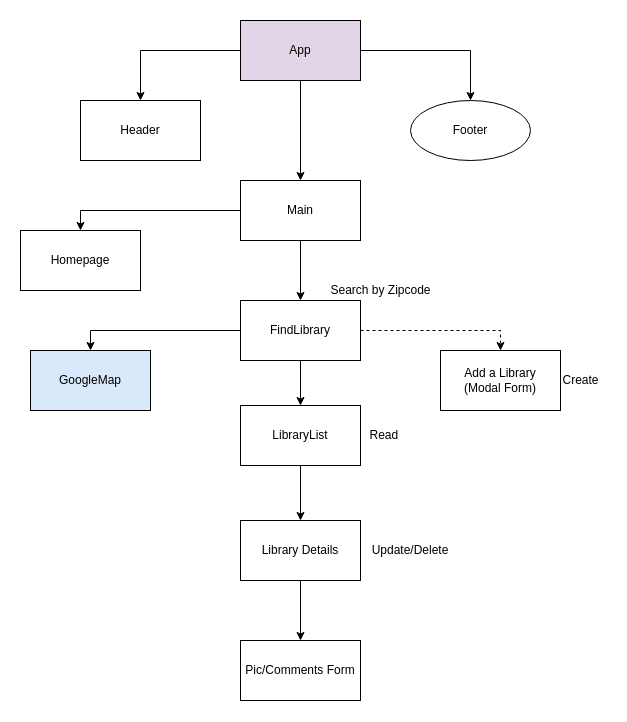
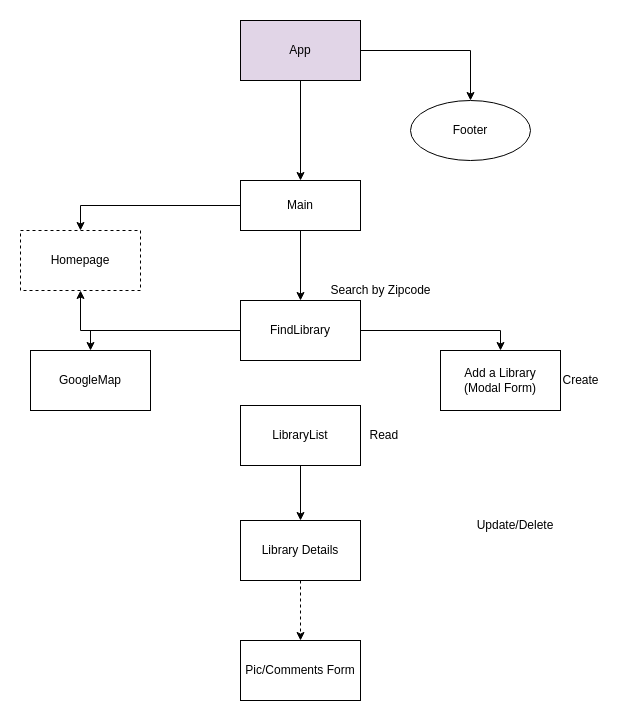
edge "App" -> "Header": removed
node "Header": removed
node "Main": size 120x60 -> 120x50
node "Homepage": style solid -> dashed
edge "FindLibrary" -> "Add a Library (Modal Form)": style dashed -> solid
edge "FindLibrary" -> "LibraryList": now "FindLibrary" -> "Homepage"
node "GoogleMap": fillcolor #dae8fc -> #ffffff
node "Update/Delete": moved (411, 551) -> (516, 526)
edge "Library Details" -> "Pic/Comments Form": style solid -> dashed
